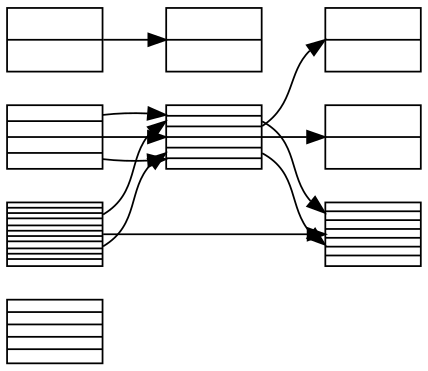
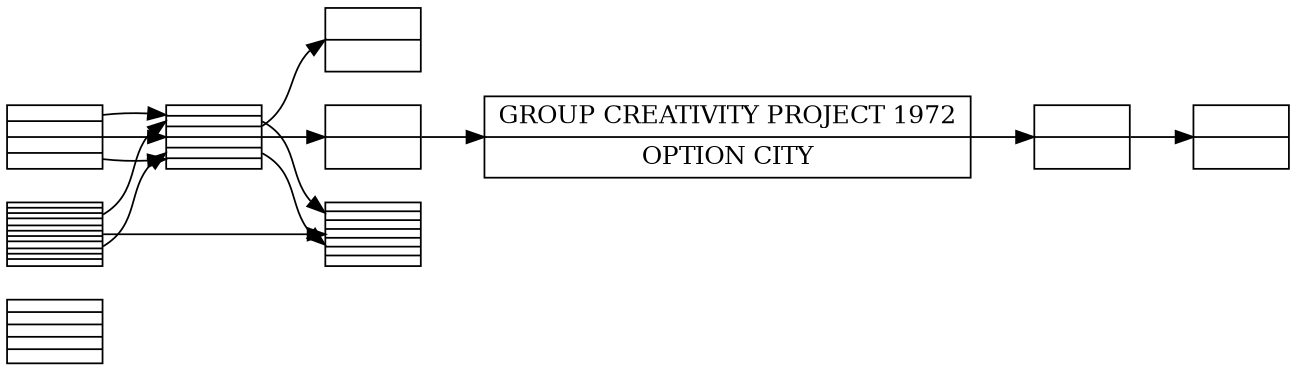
node "GROUP CREATIVITY PROJECT 1972": added
